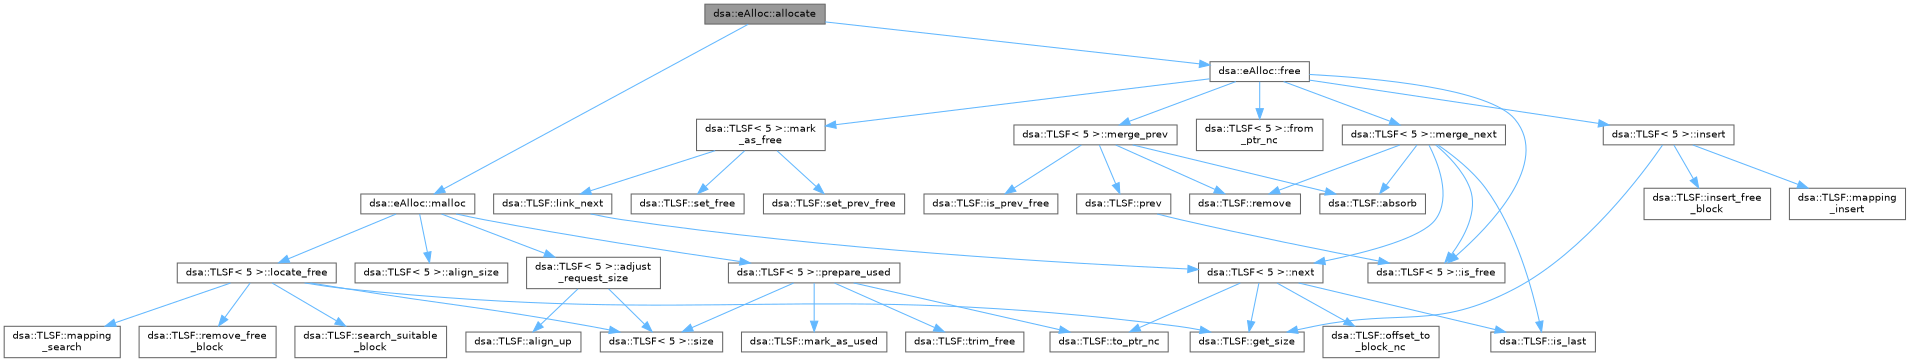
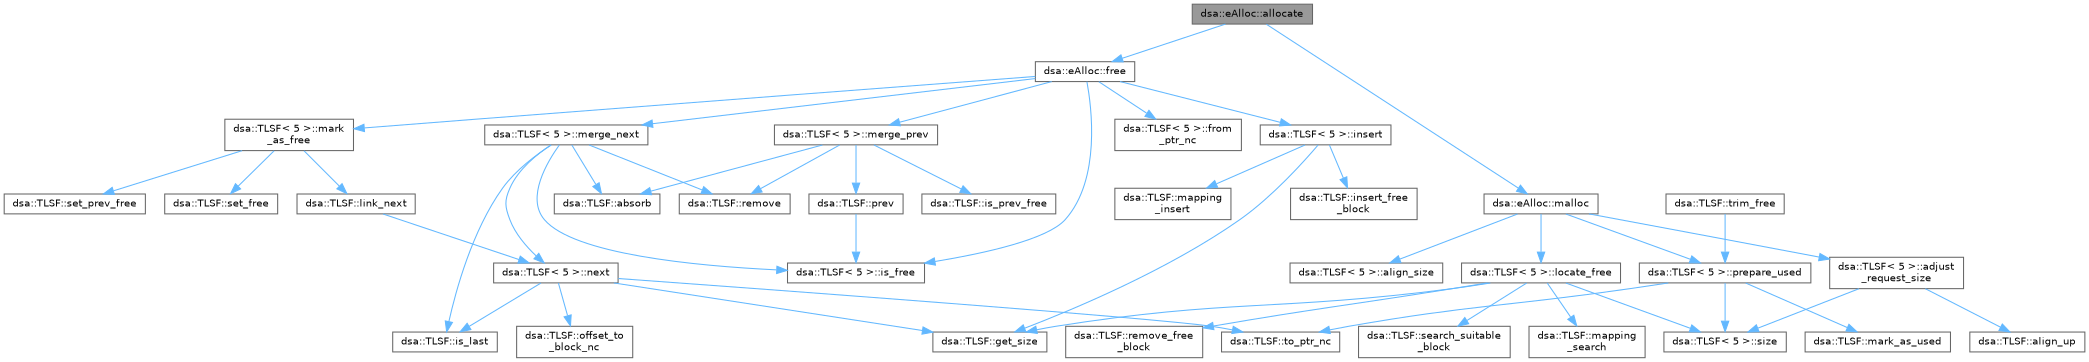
edge "dsa::TLSF< 5 >::prepare_used" -> "dsa::TLSF::trim_free": reversed
